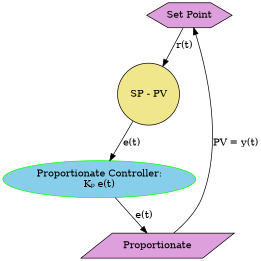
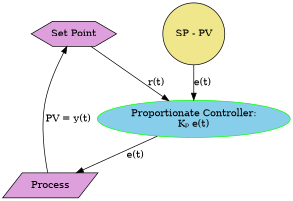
edge "Set Point" -> "SP - PV": now "Set Point" -> "Proportionate Controller: Kₚ e(t)"
node "Proportionate": label "Proportionate" -> "Process"
